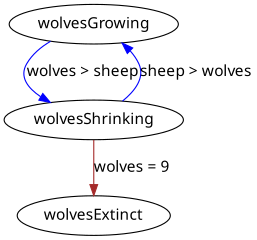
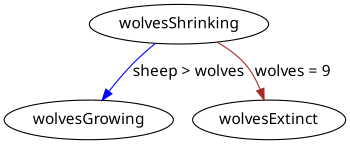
edge "wolvesGrowing" -> "wolvesShrinking": removed, label "wolves > sheep"
